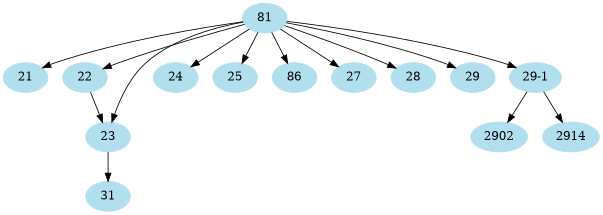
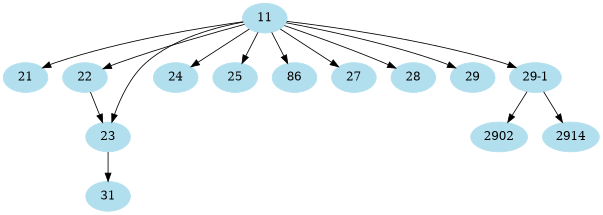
node "81": label "81" -> "11"
